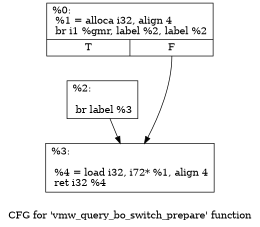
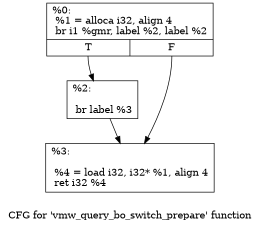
edge "%0:" -> "%2:": added
node "%3:": text "%4 = load i32, i72* %1, align 4" -> "%4 = load i32, i32* %1, align 4"
